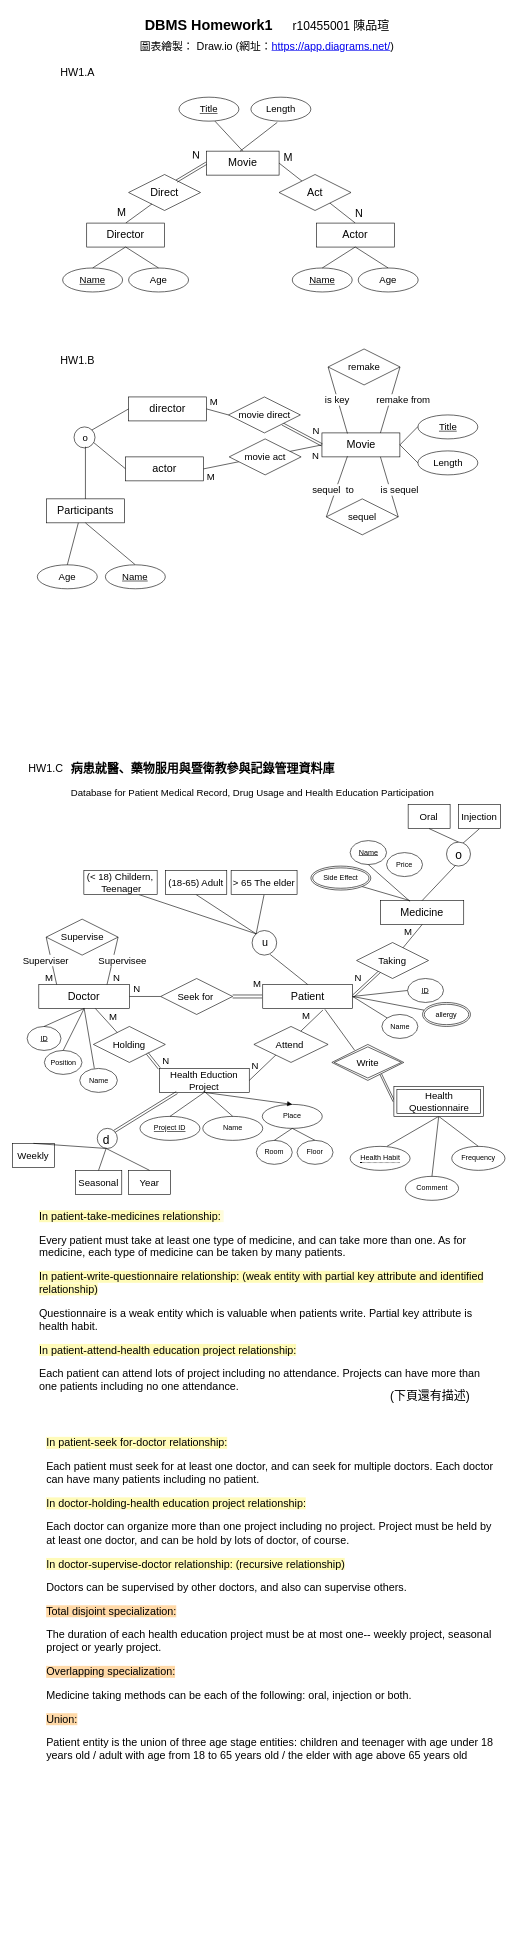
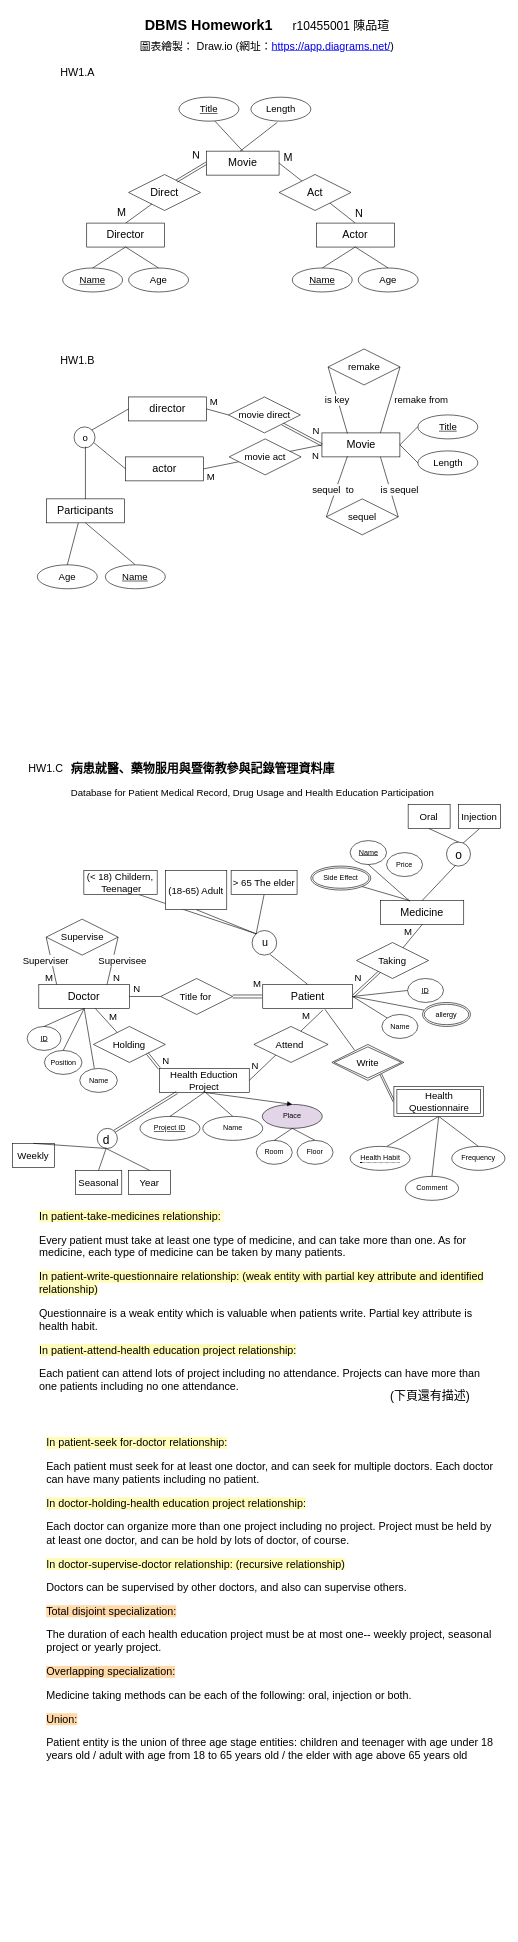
node "remake from": moved (404, 399) -> (422, 399)
node "(18-65) Adult": size 62x24 -> 62x39
node "Seek for": label "Seek for" -> "Title for"
node "Place": fillcolor #ffffff -> #e1d5e7
